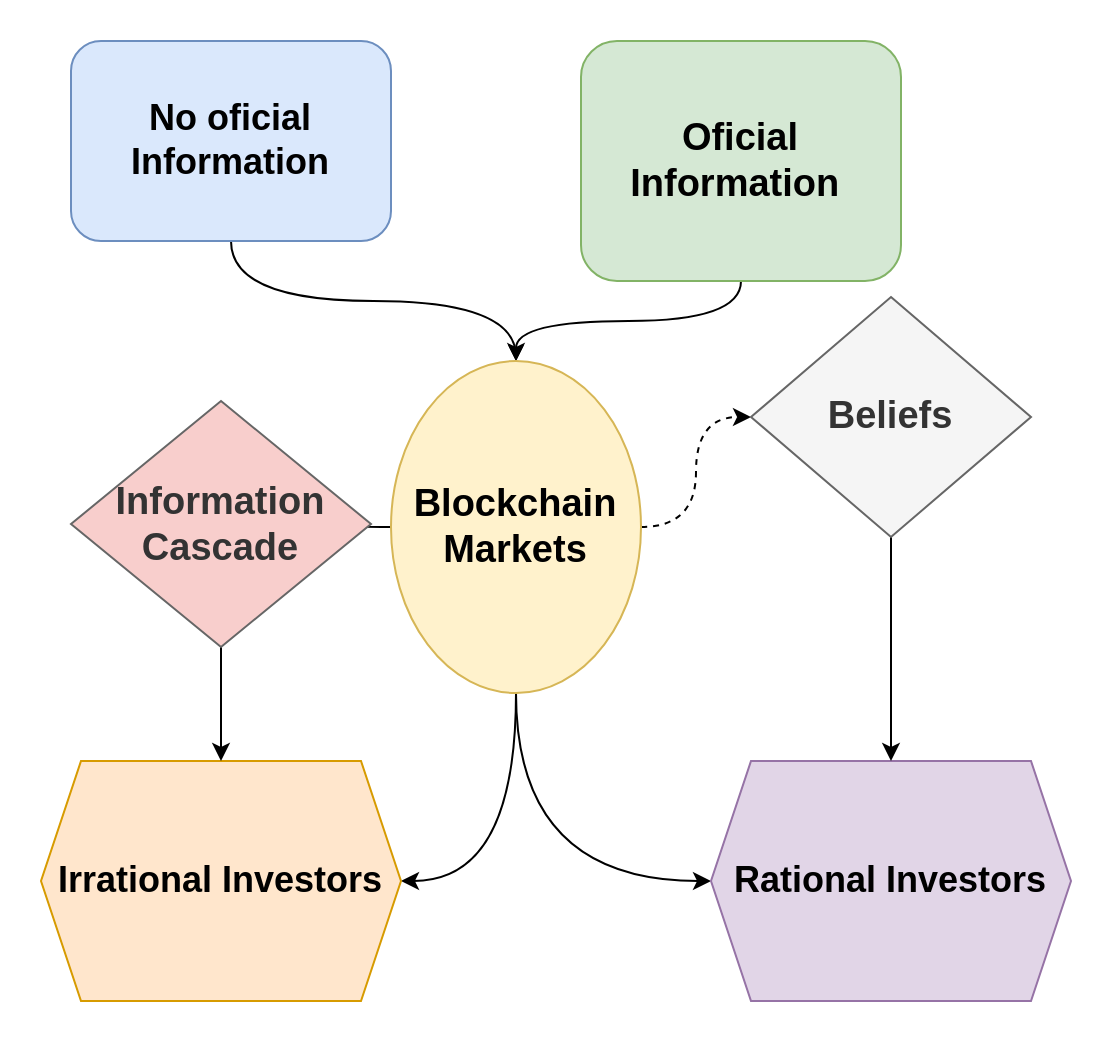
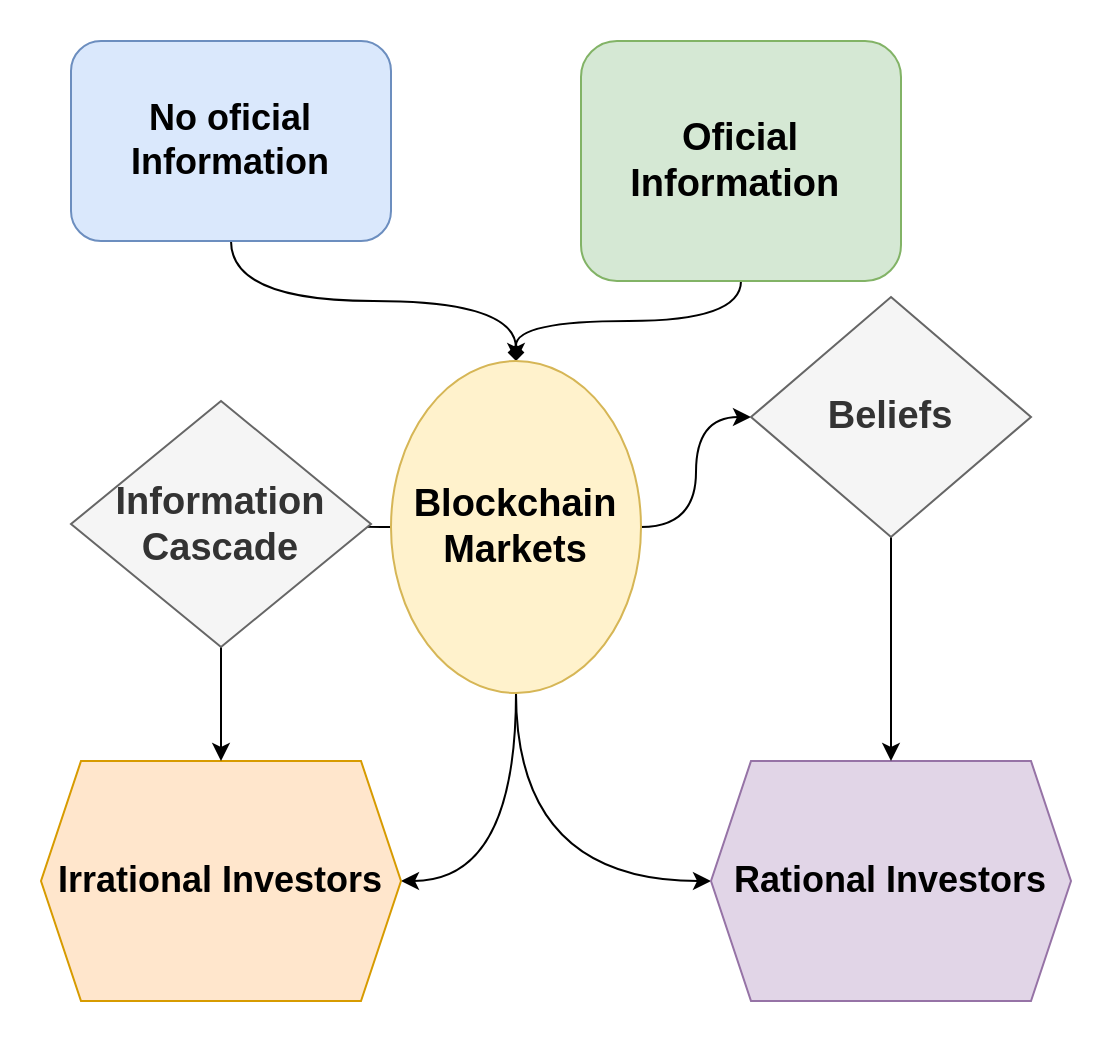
edge "Oficial Information" -> "Blockchain Markets": arrowhead classic -> diamond
edge "No oficial Information" -> "Blockchain Markets": arrowhead open -> classic
edge "Blockchain Markets" -> "Beliefs": style dashed -> solid
node "Information Cascade": fillcolor #f8cecc -> #f5f5f5
